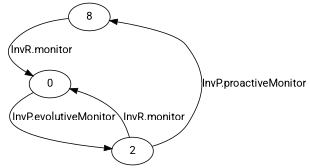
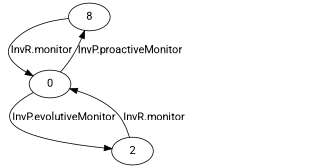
edge "2" -> "8": now "0" -> "8"
